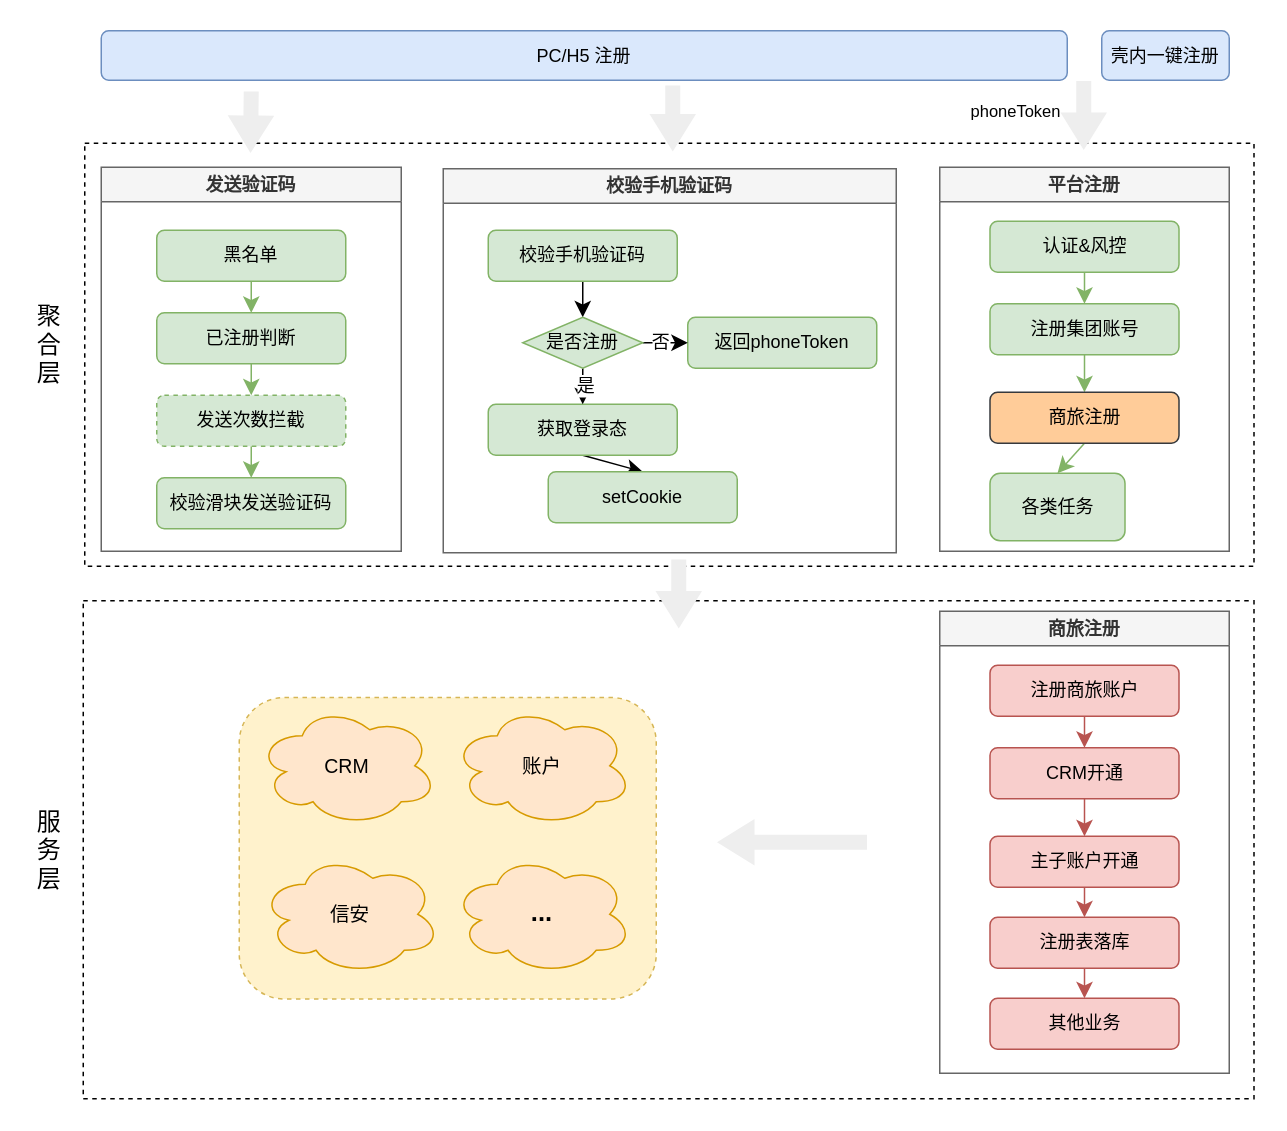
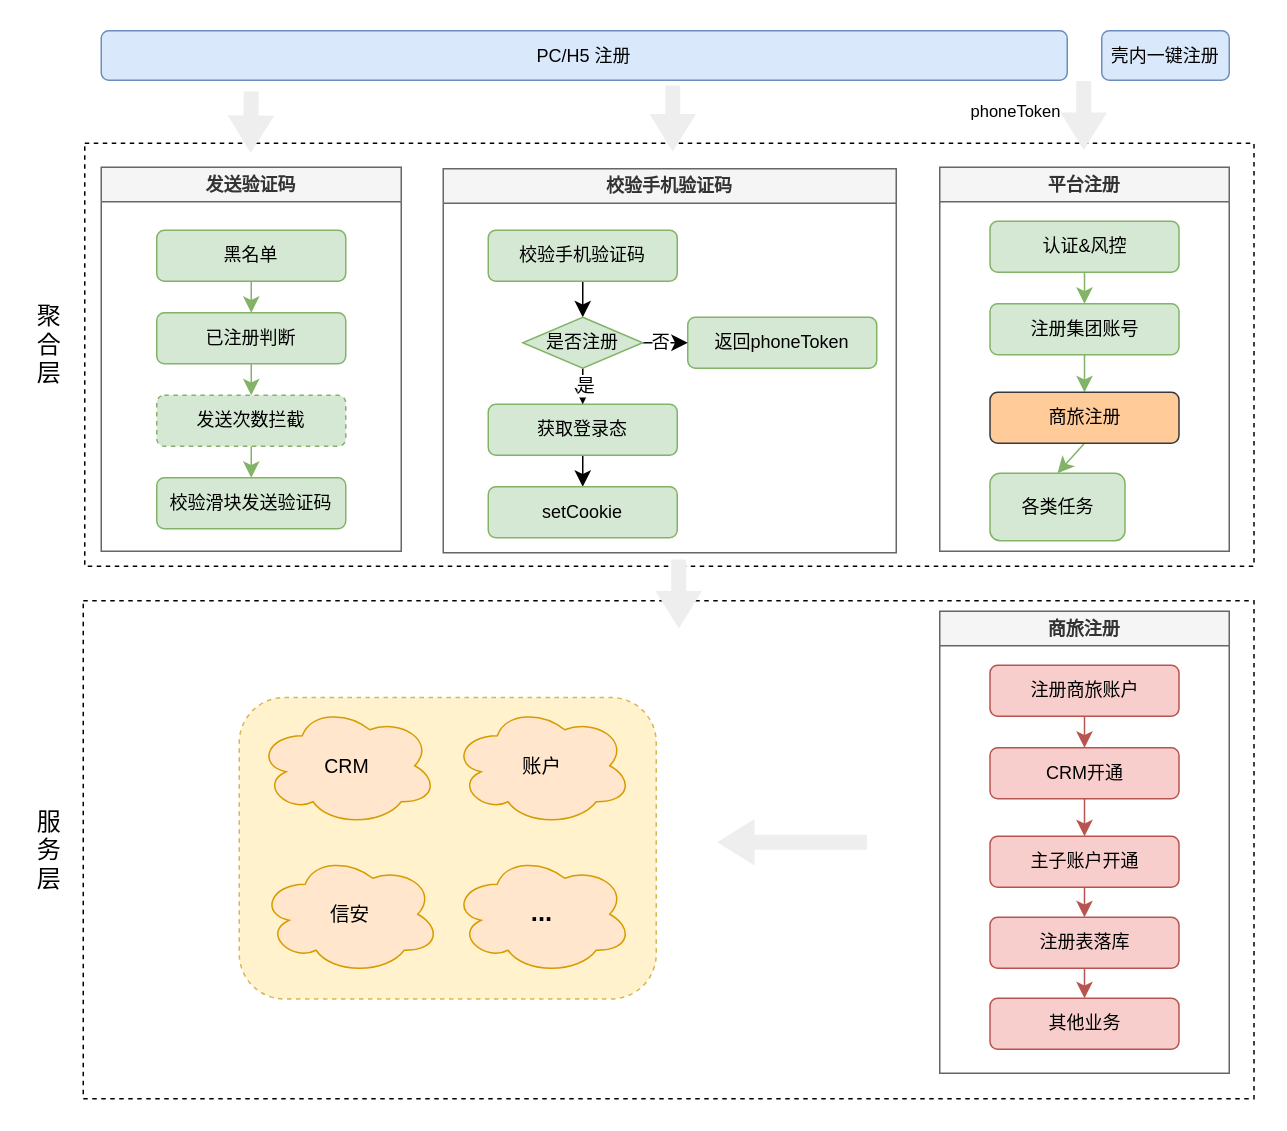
node "setCookie": moved (643, 497) -> (583, 512)
